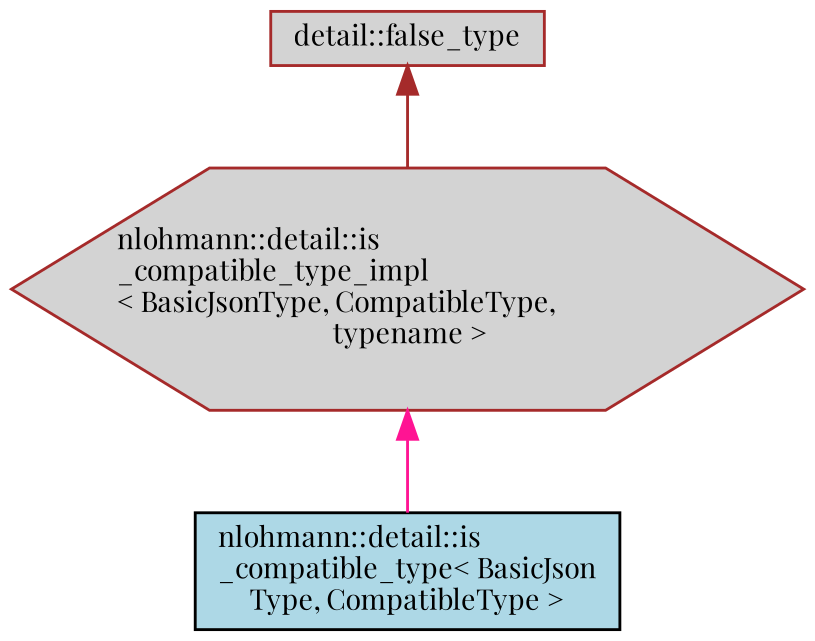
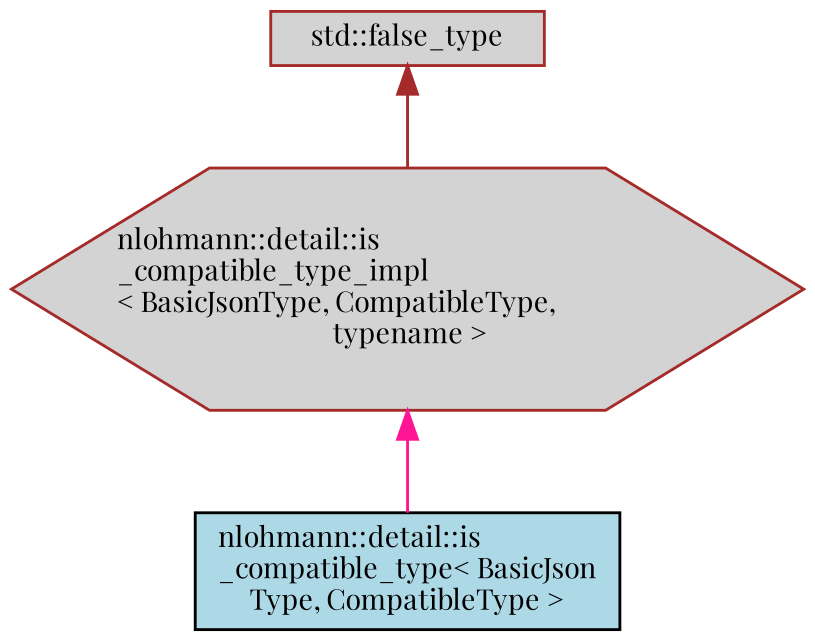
node "detail::false_type": label "detail::false_type" -> "std::false_type"
